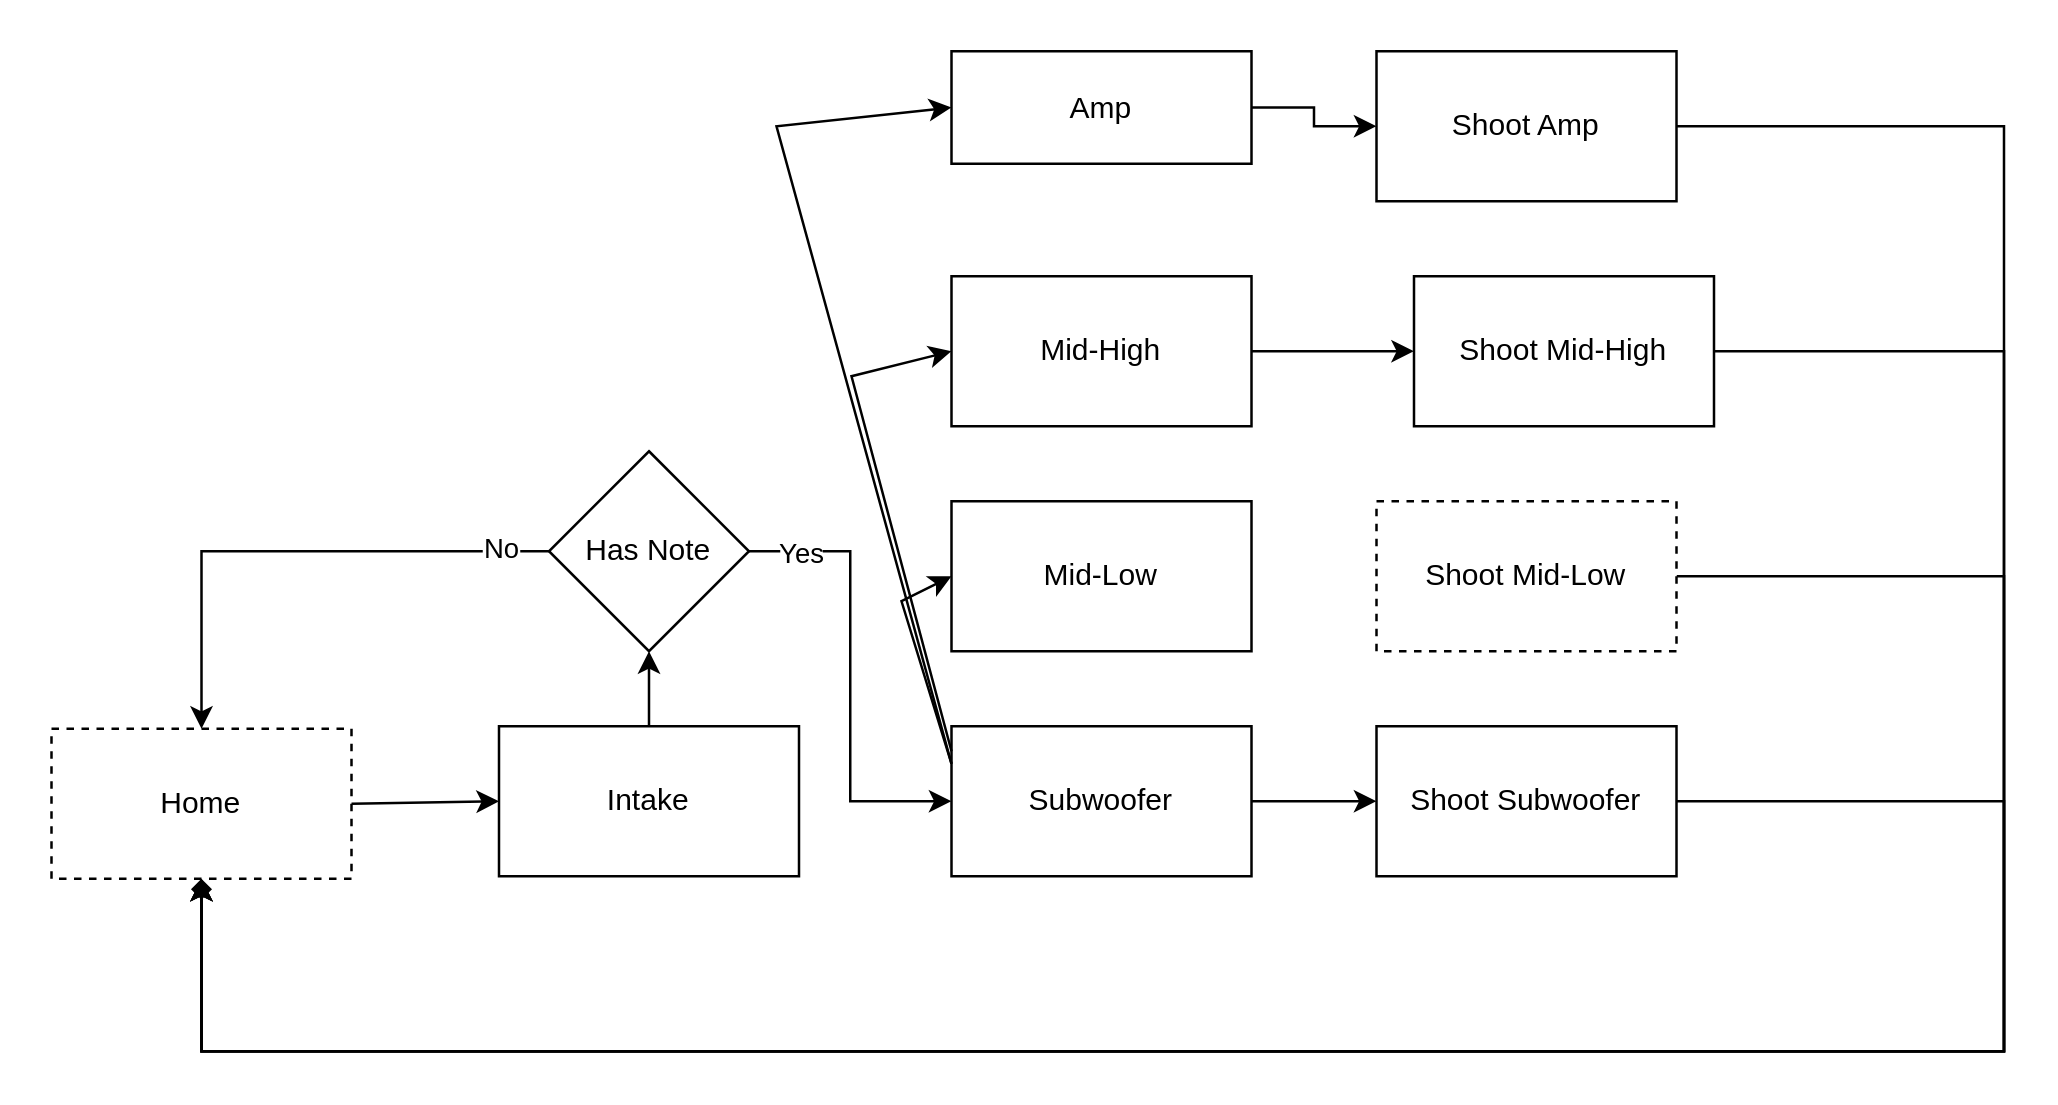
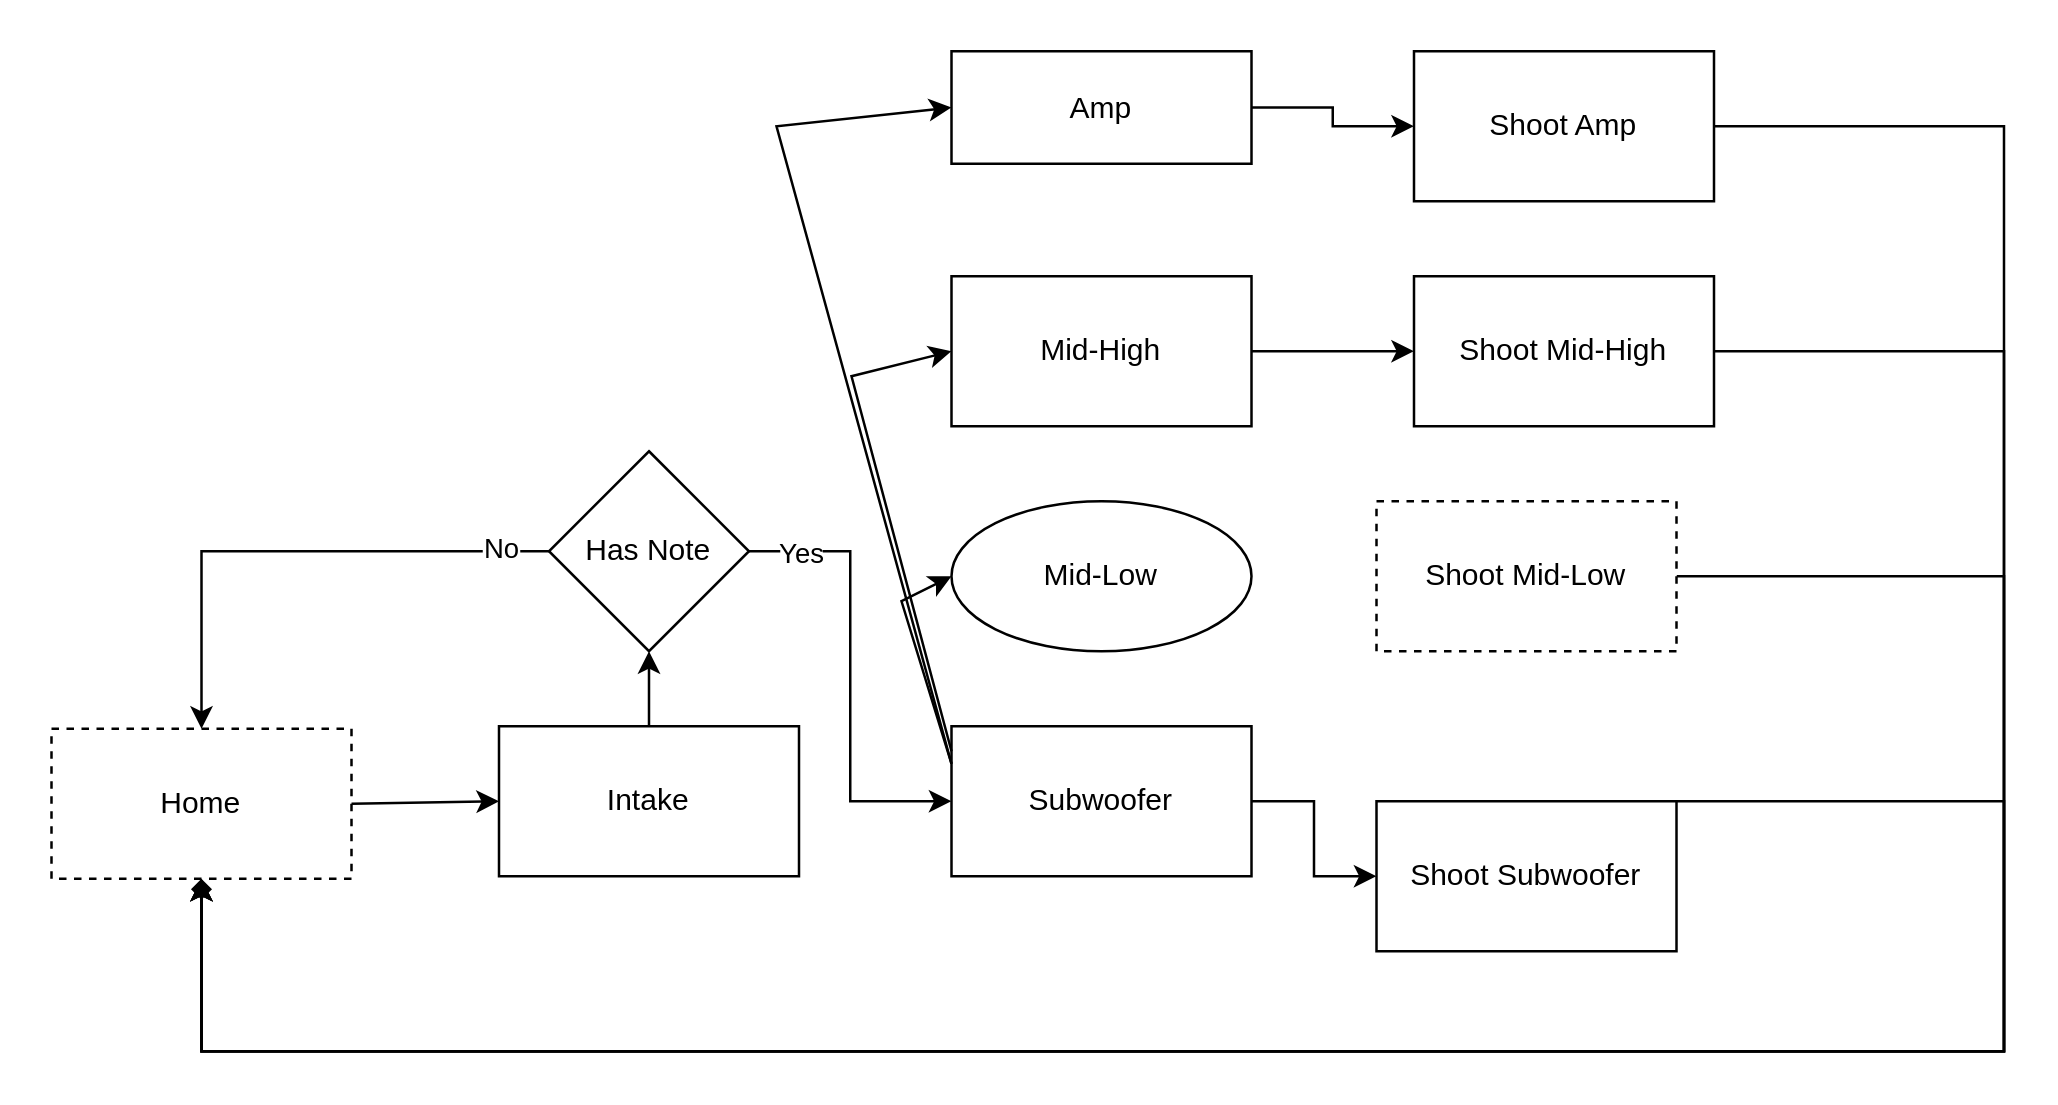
node "Shoot Amp": moved (1526, 126) -> (1564, 126)
node "Mid-Low": shape rectangle -> ellipse
node "Shoot Subwoofer": moved (1526, 801) -> (1526, 876)
